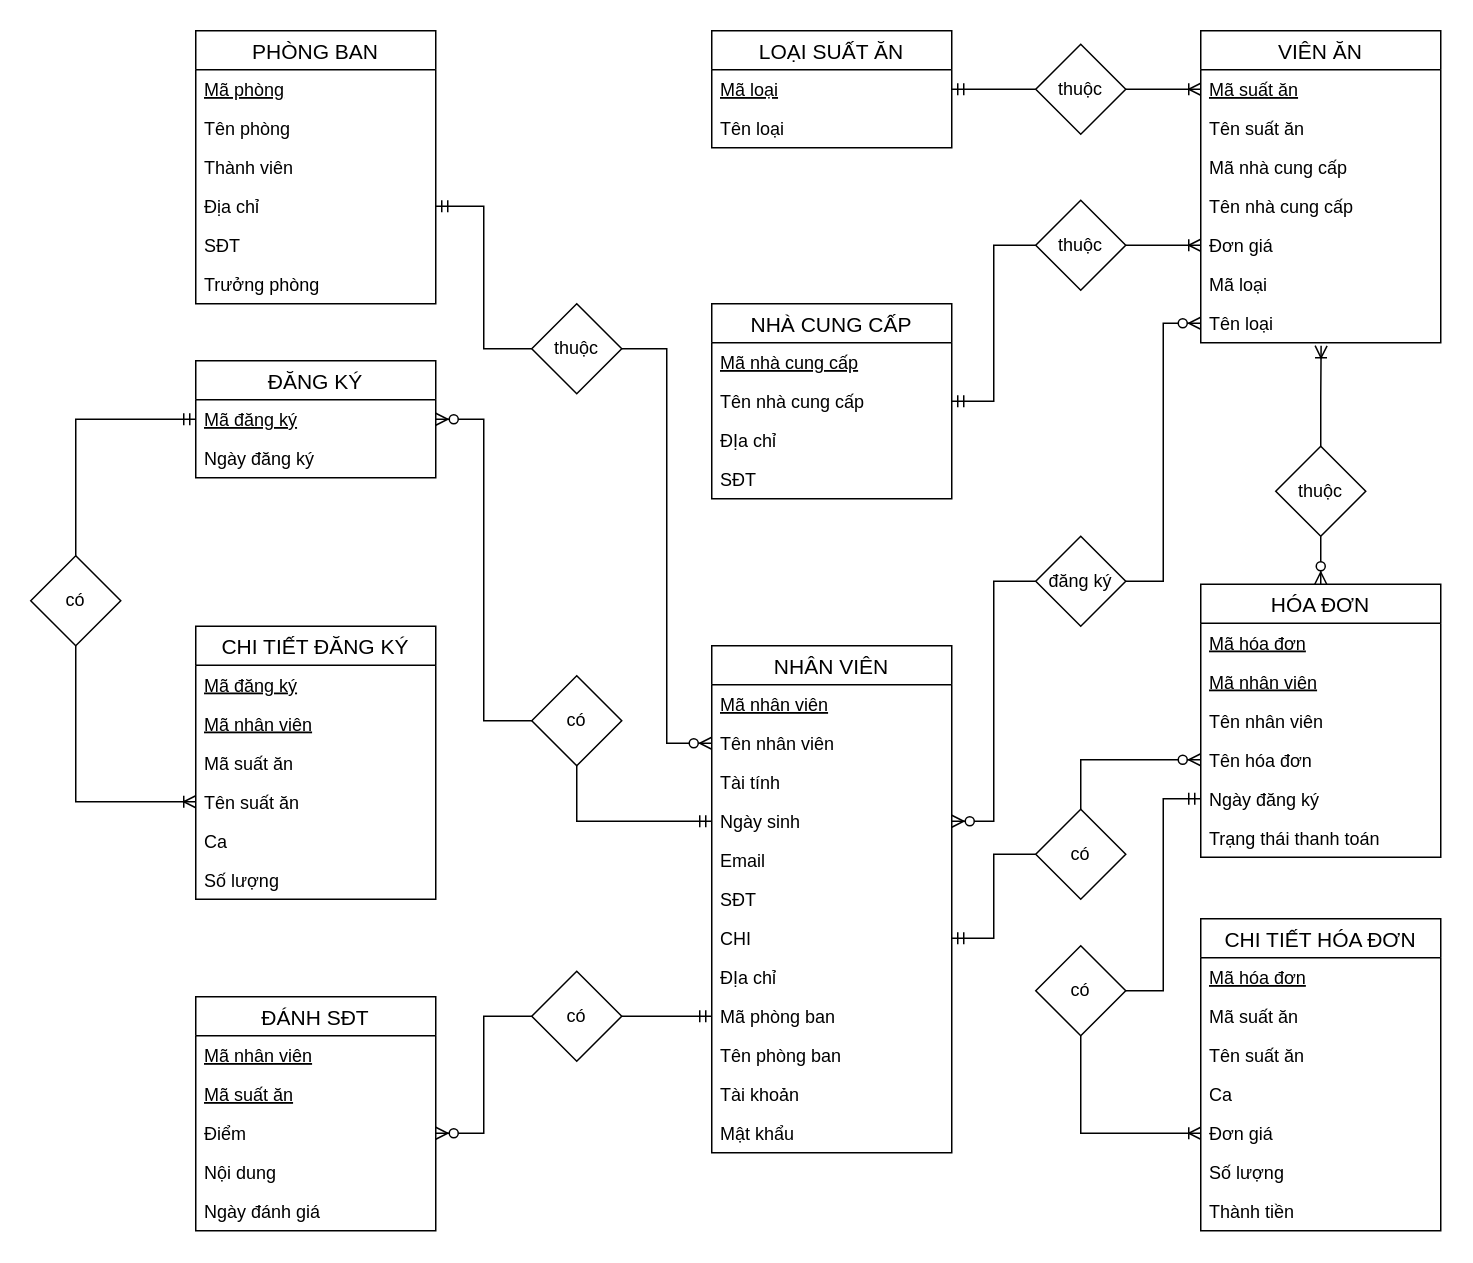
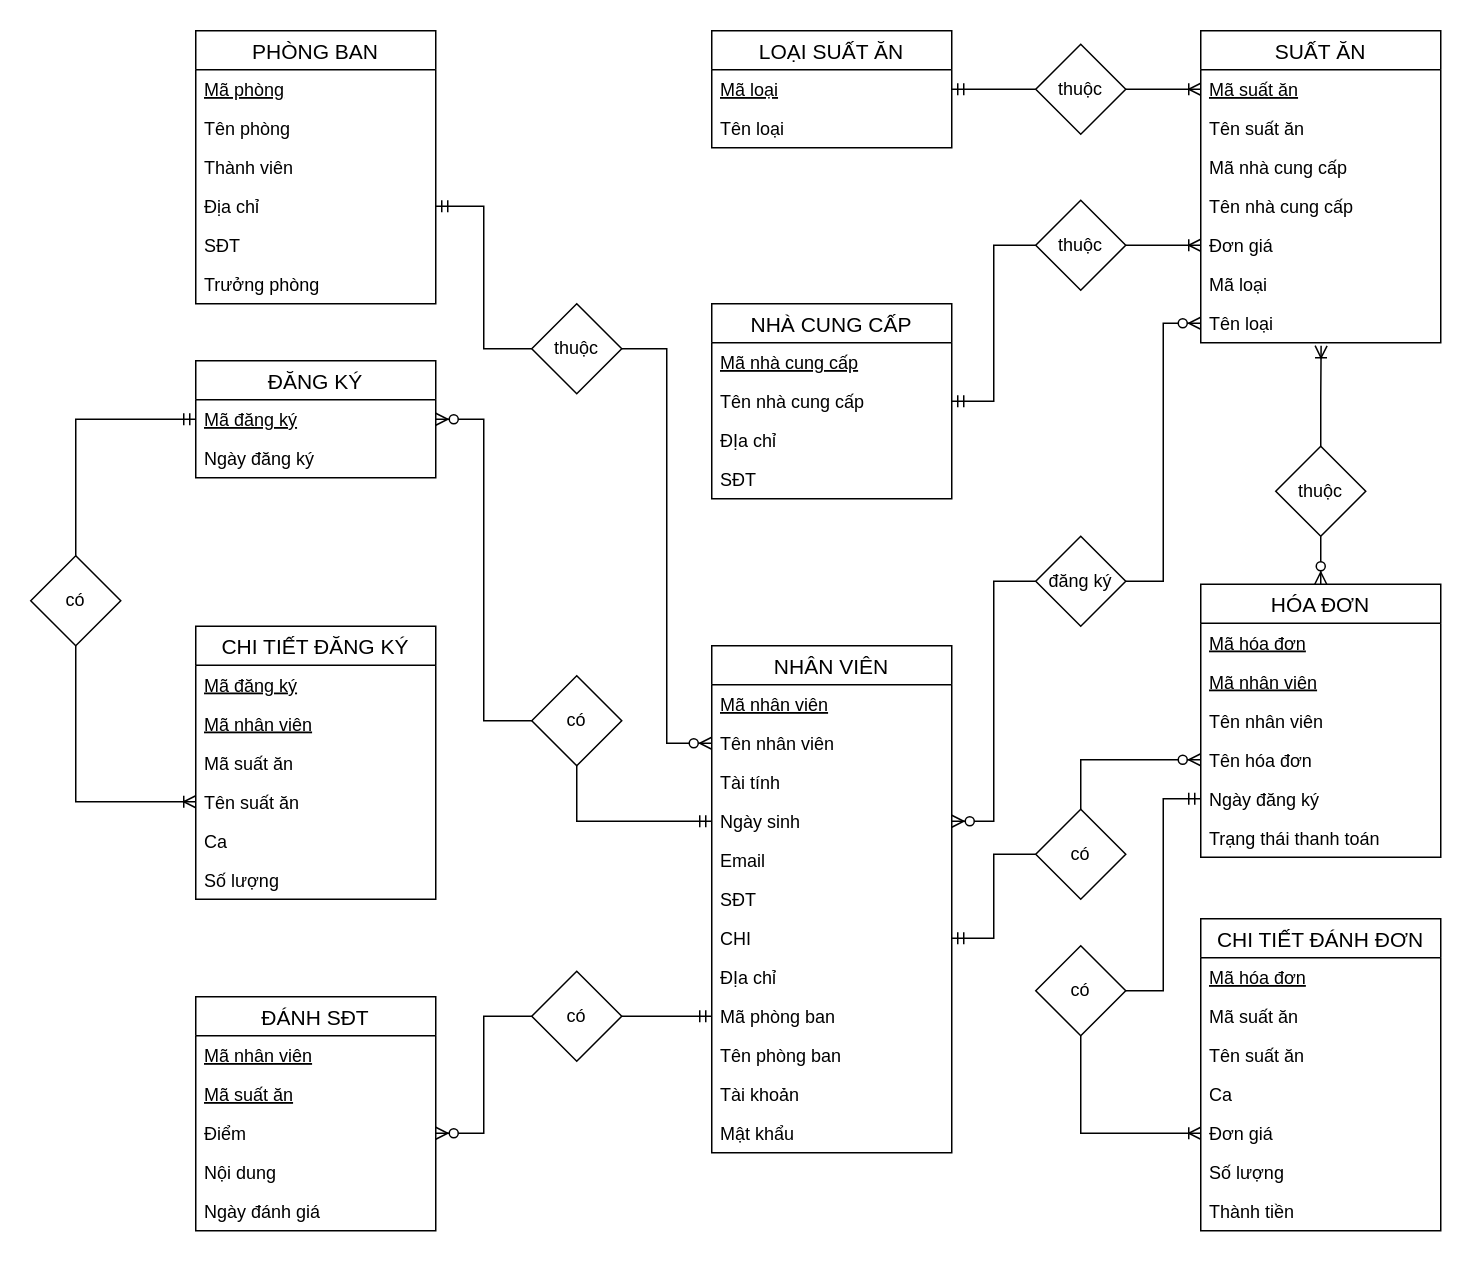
node "VIÊN ĂN": label "VIÊN ĂN" -> "SUẤT ĂN"
node "CHI TIẾT HÓA ĐƠN": label "CHI TIẾT HÓA ĐƠN" -> "CHI TIẾT ĐÁNH ĐƠN"
